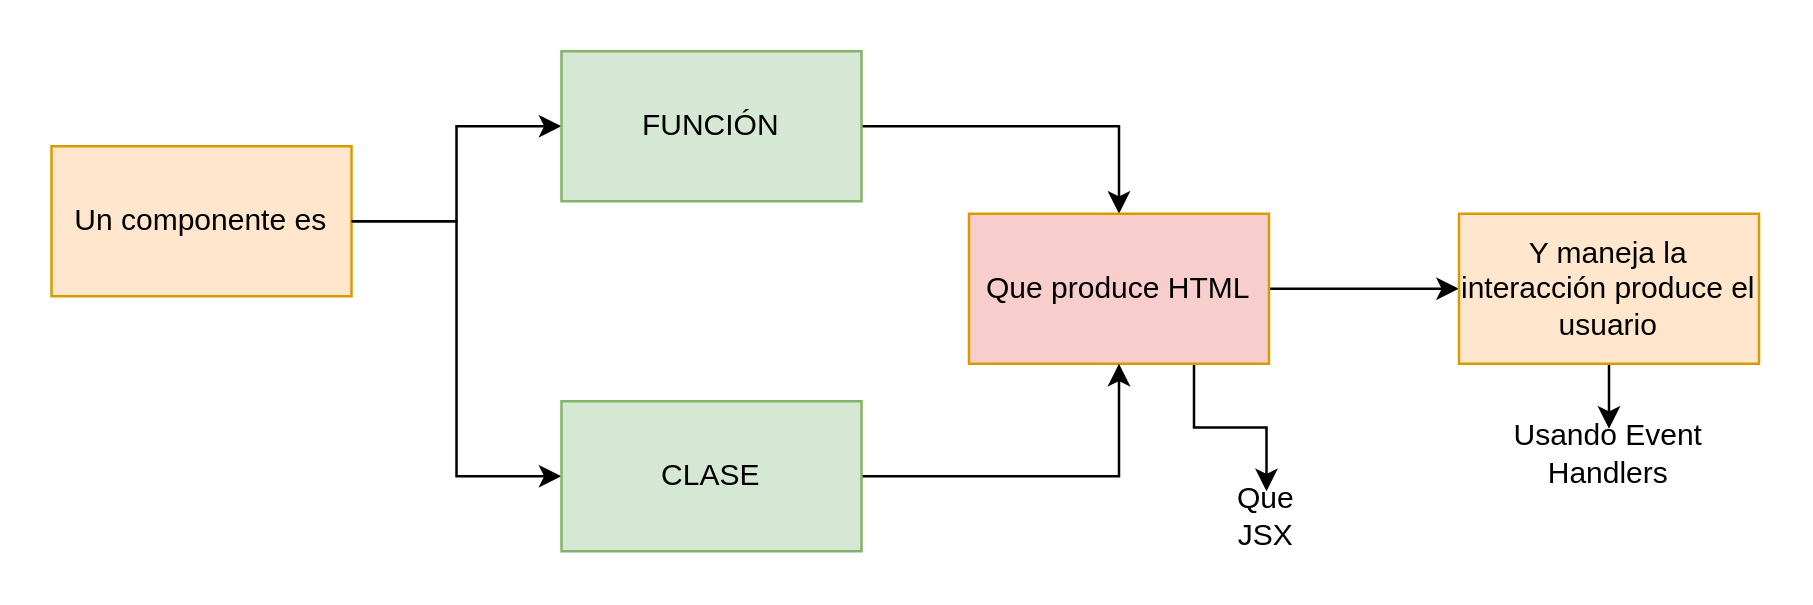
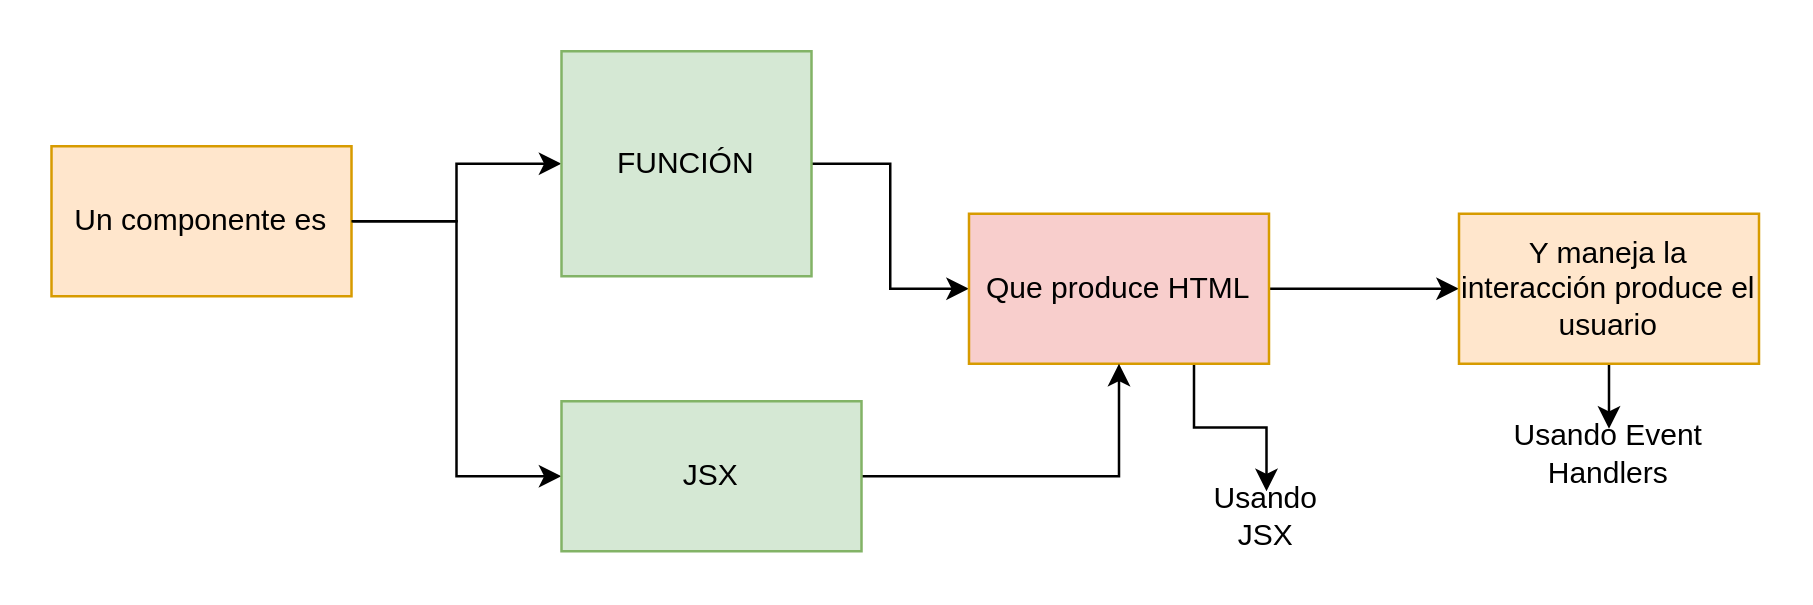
node "FUNCIÓN": size 300x150 -> 250x225
node "CLASE": label "CLASE" -> "JSX"
node "Que JSX": label "Que JSX" -> "Usando JSX"
